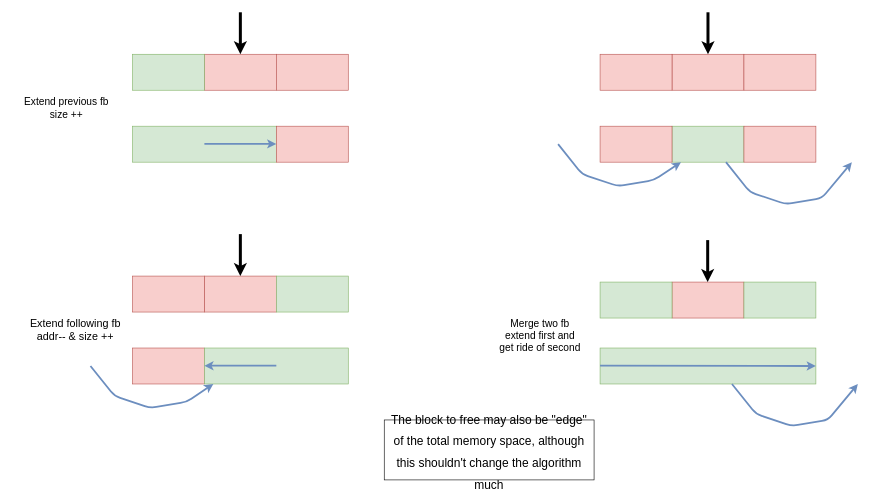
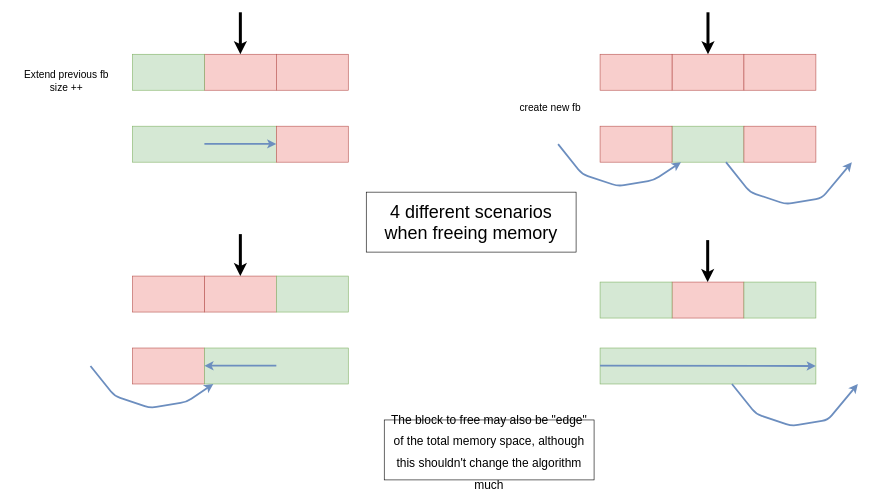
node "Extend previous fb size ++": moved (66, 108) -> (66, 81)
node "create new fb": added
node "4 different scenarios when freeing memory": added
node "Extend following fb addr-- & size ++": removed
node "Merge two fb extend first and get ride of second": removed
